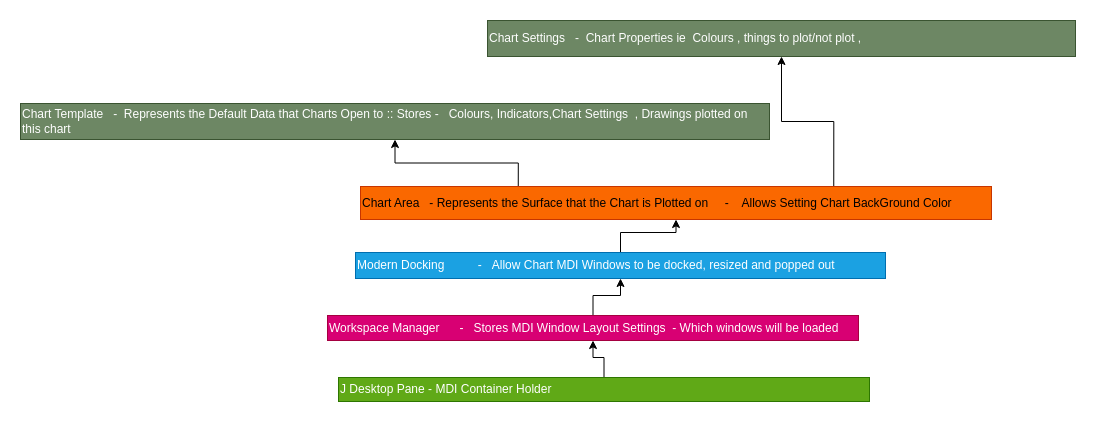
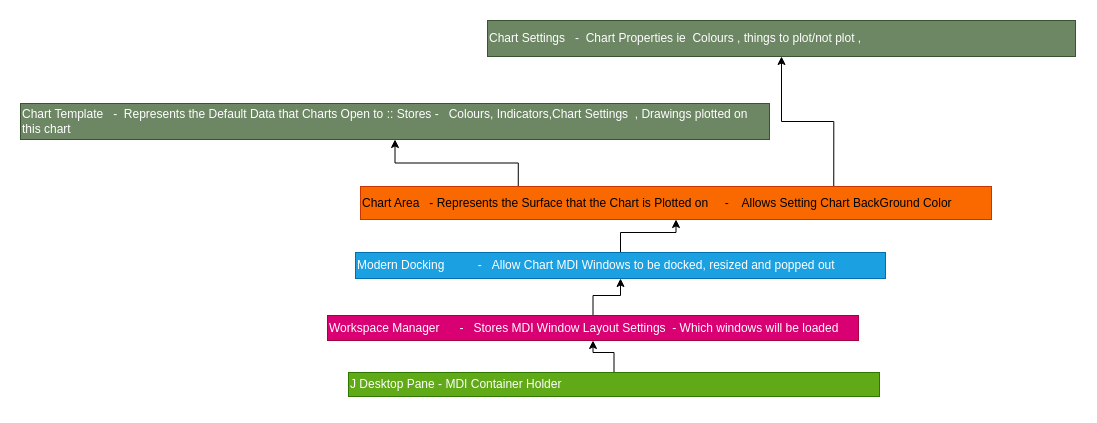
node "J Desktop Pane - MDI Container Holder": moved (604, 390) -> (614, 385)
